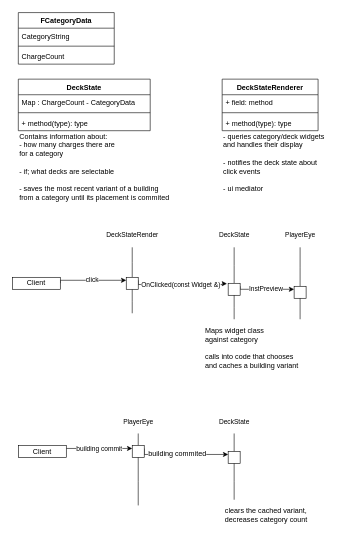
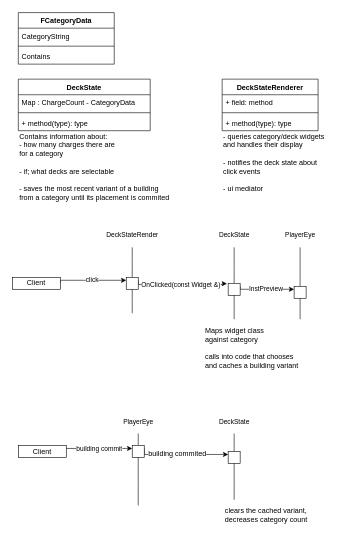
node "ChargeCount": label "ChargeCount" -> "Contains"
